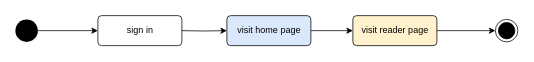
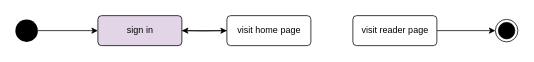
node "sign in": fillcolor #ffffff -> #e1d5e7
node "visit home page": fillcolor #dae8fc -> #ffffff
edge "visit home page" -> "visit reader page": now "visit home page" -> "sign in"
node "visit reader page": fillcolor #fff2cc -> #ffffff
